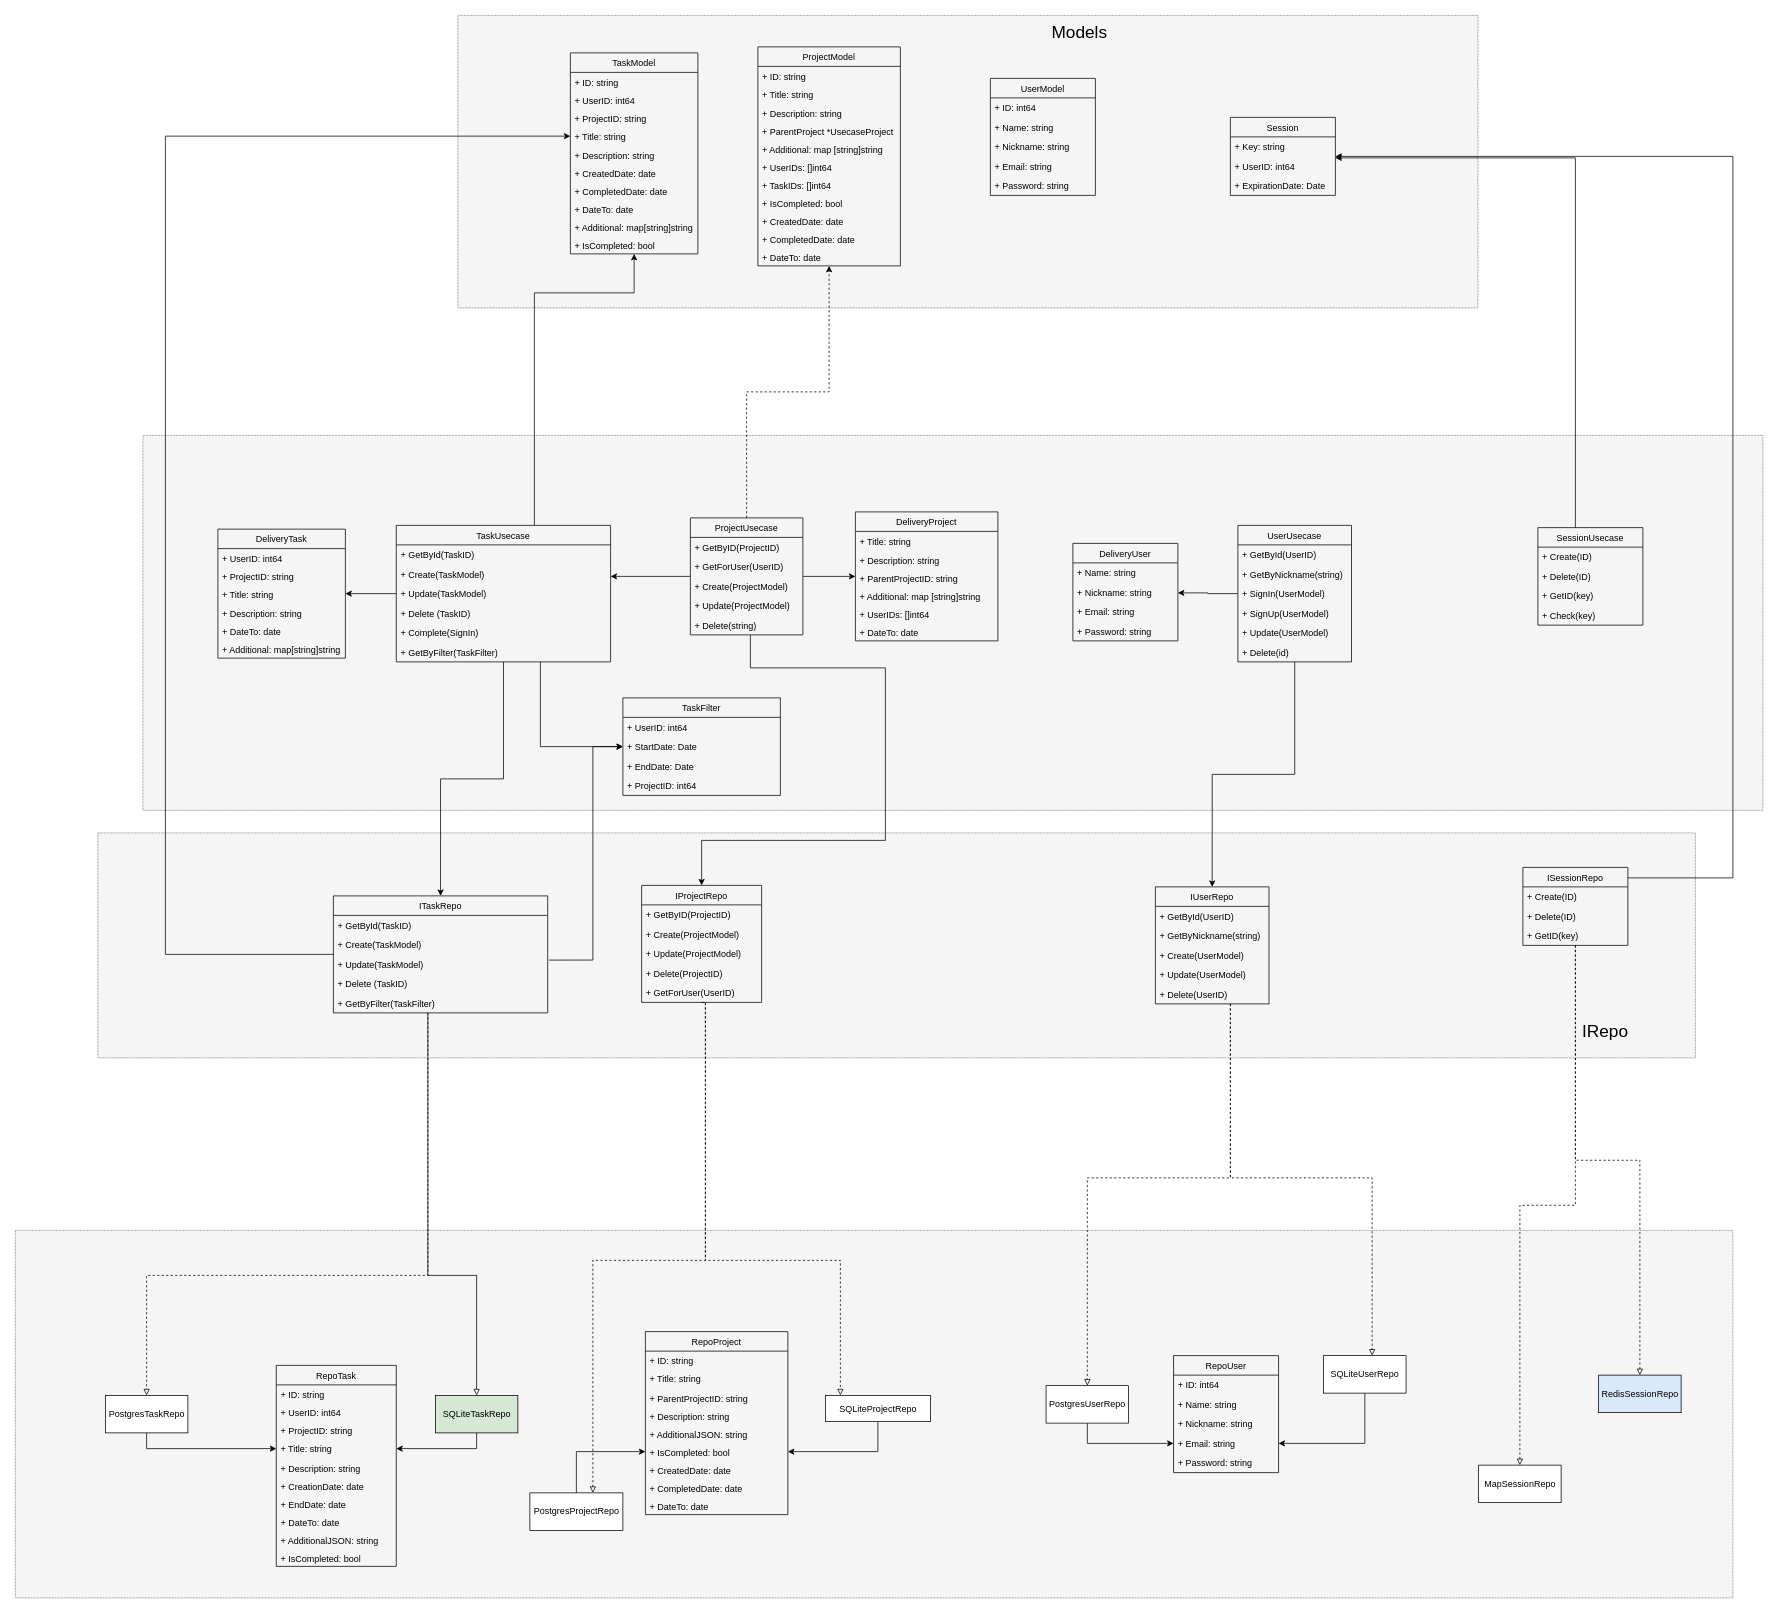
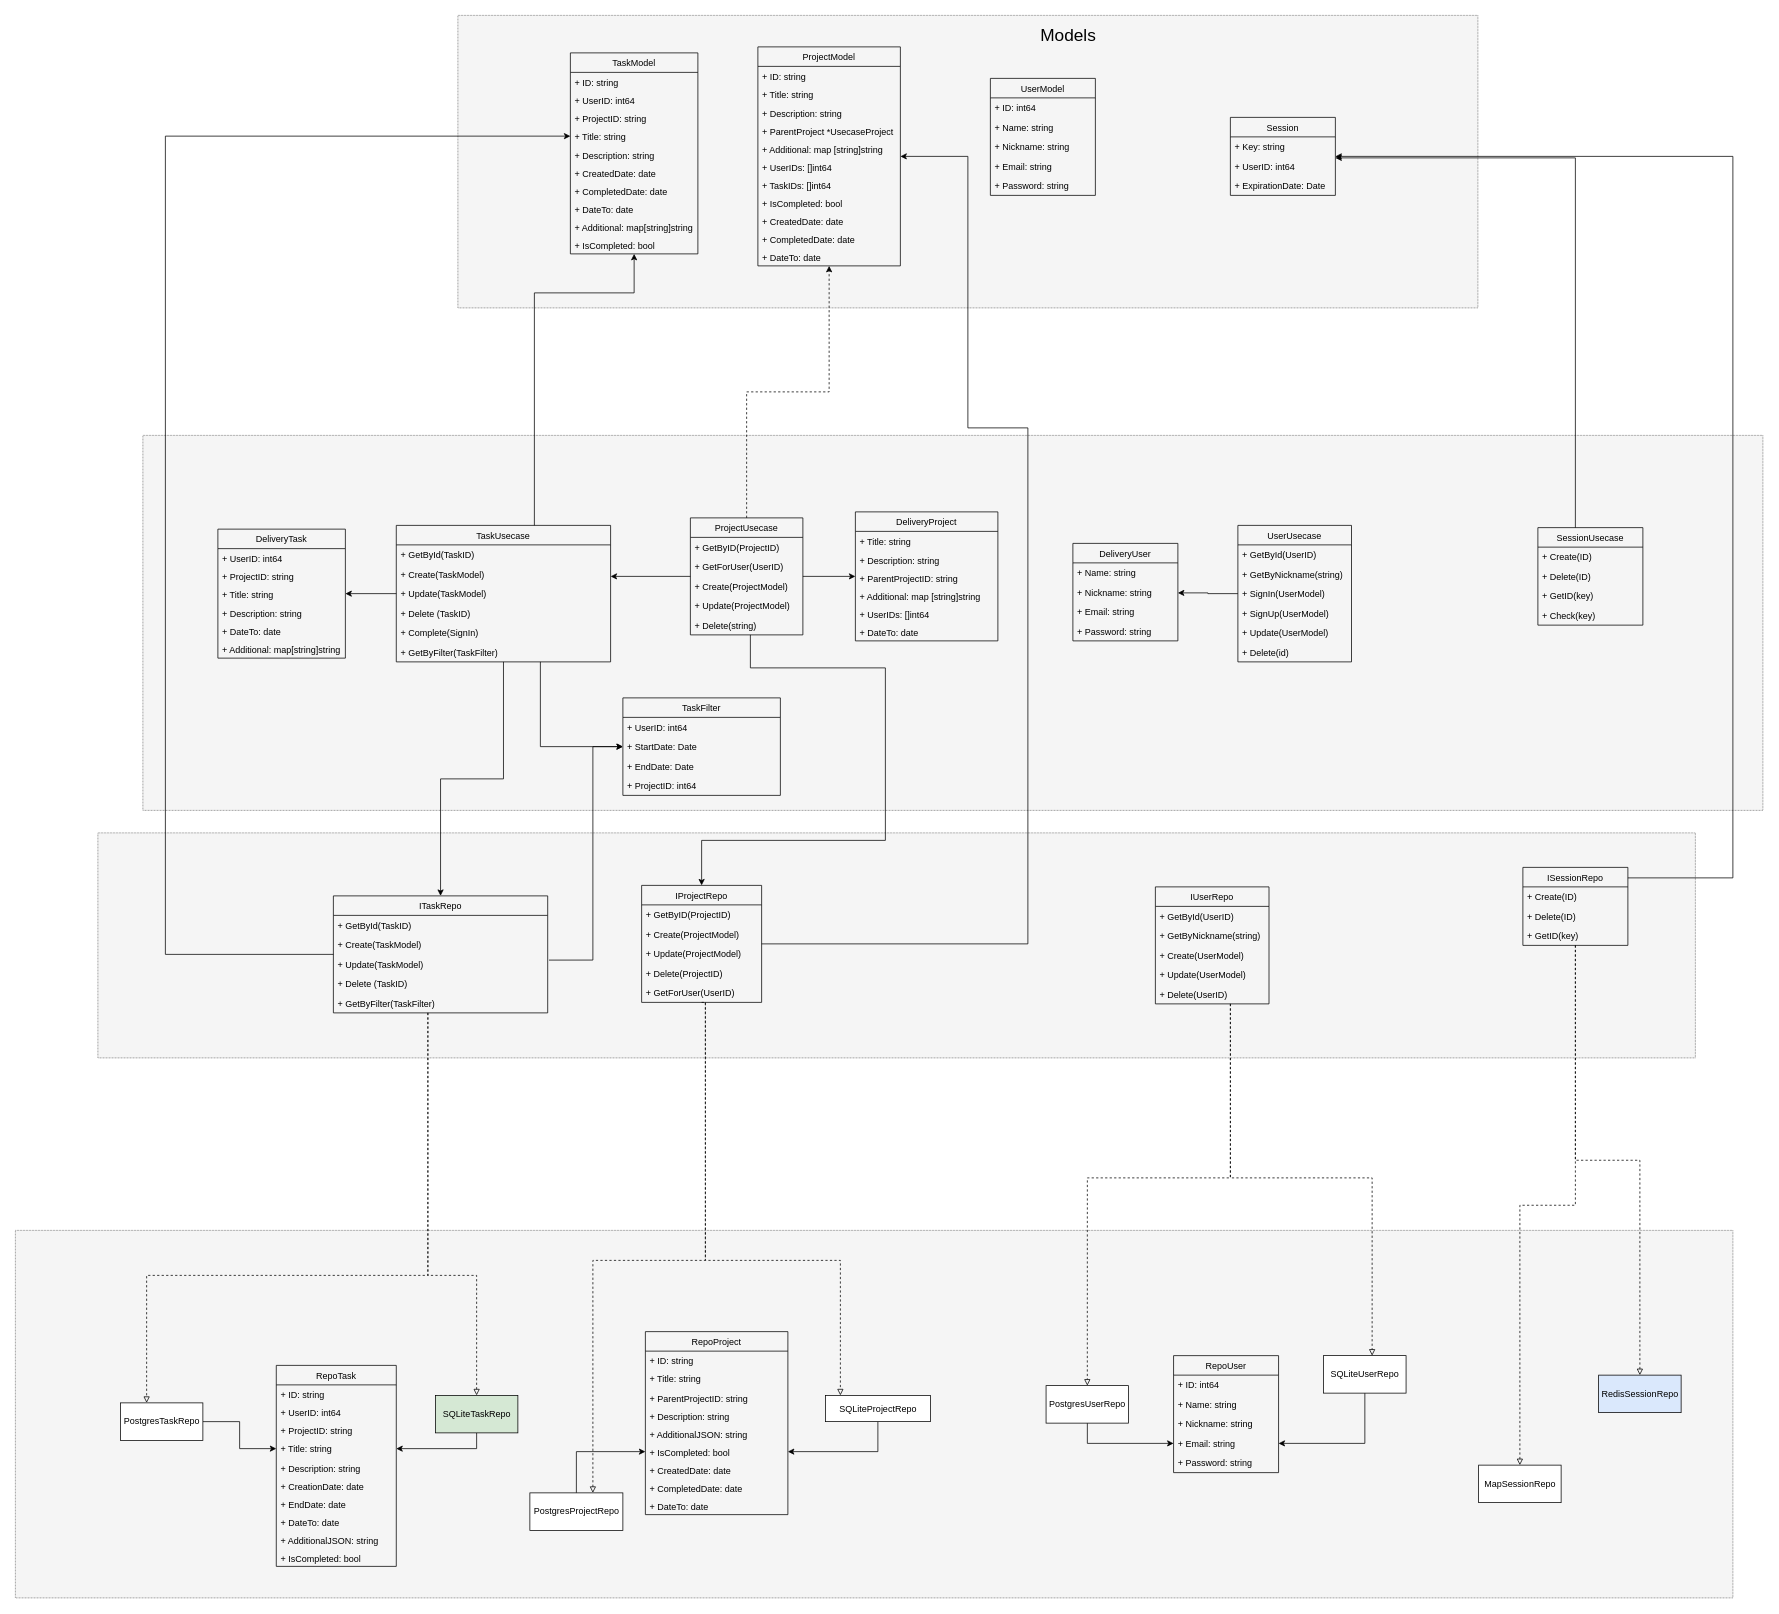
node "Models": moved (1080, 32) -> (1069, 36)
edge "IProjectRepo" -> "ProjectModel": added
edge "UserUsecase" -> "IUserRepo": removed
node "IRepo": removed
edge "ITaskRepo" -> "SQLiteTaskRepo": style solid -> dashed
node "PostgresTaskRepo": moved (147, 1414) -> (162, 1422)
